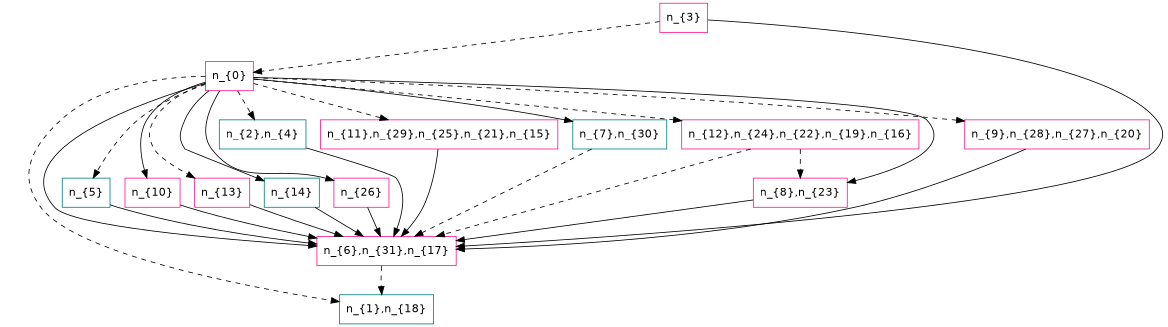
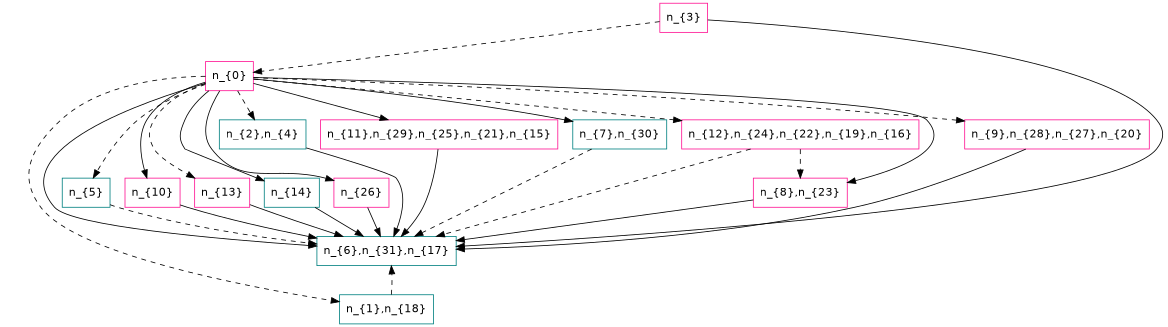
edge "n_{0}" -> "n_{11},n_{29},n_{25},n_{21},n_{15}": style dashed -> solid
edge "n_{5}" -> "n_{6},n_{31},n_{17}": style solid -> dashed
node "n_{6},n_{31},n_{17}": color deeppink -> teal
edge "n_{6},n_{31},n_{17}" -> "n_{1},n_{18}": reversed
